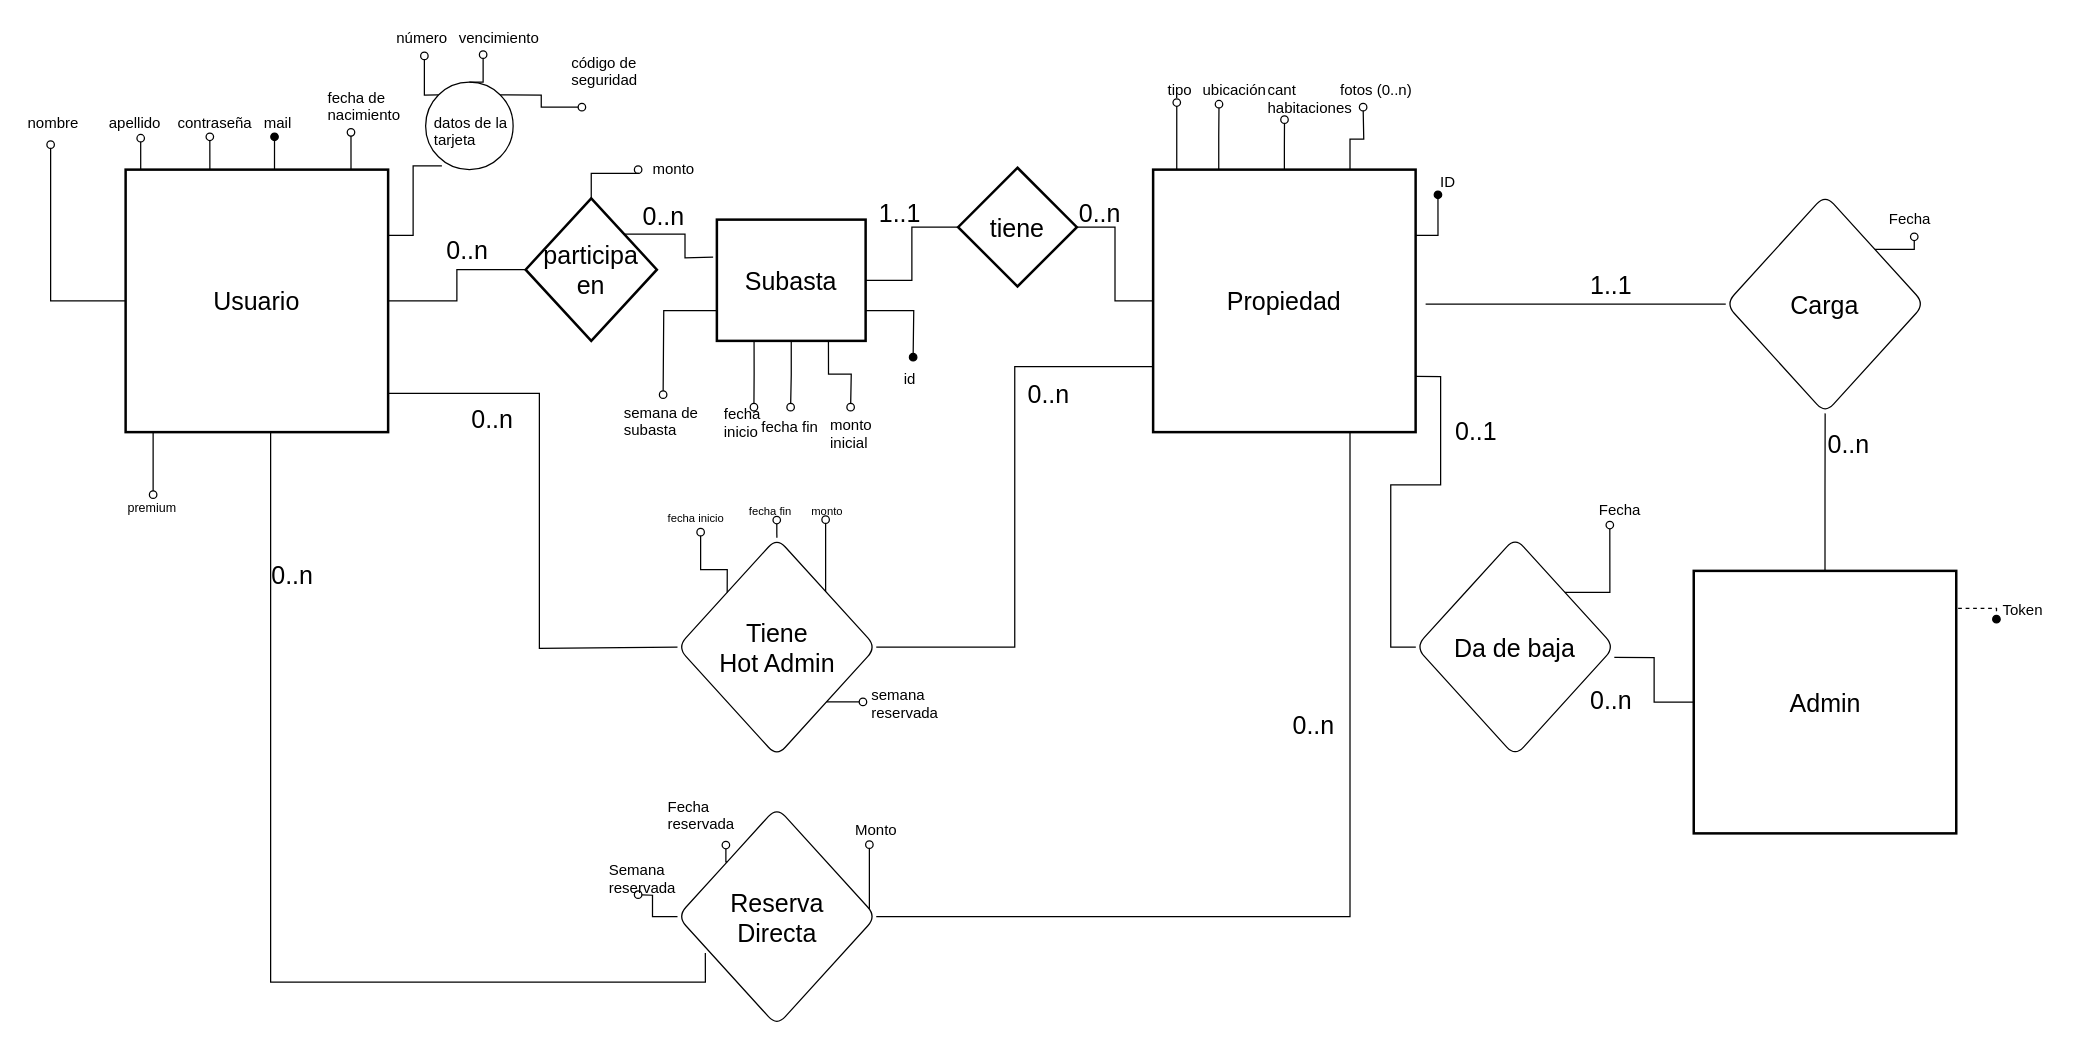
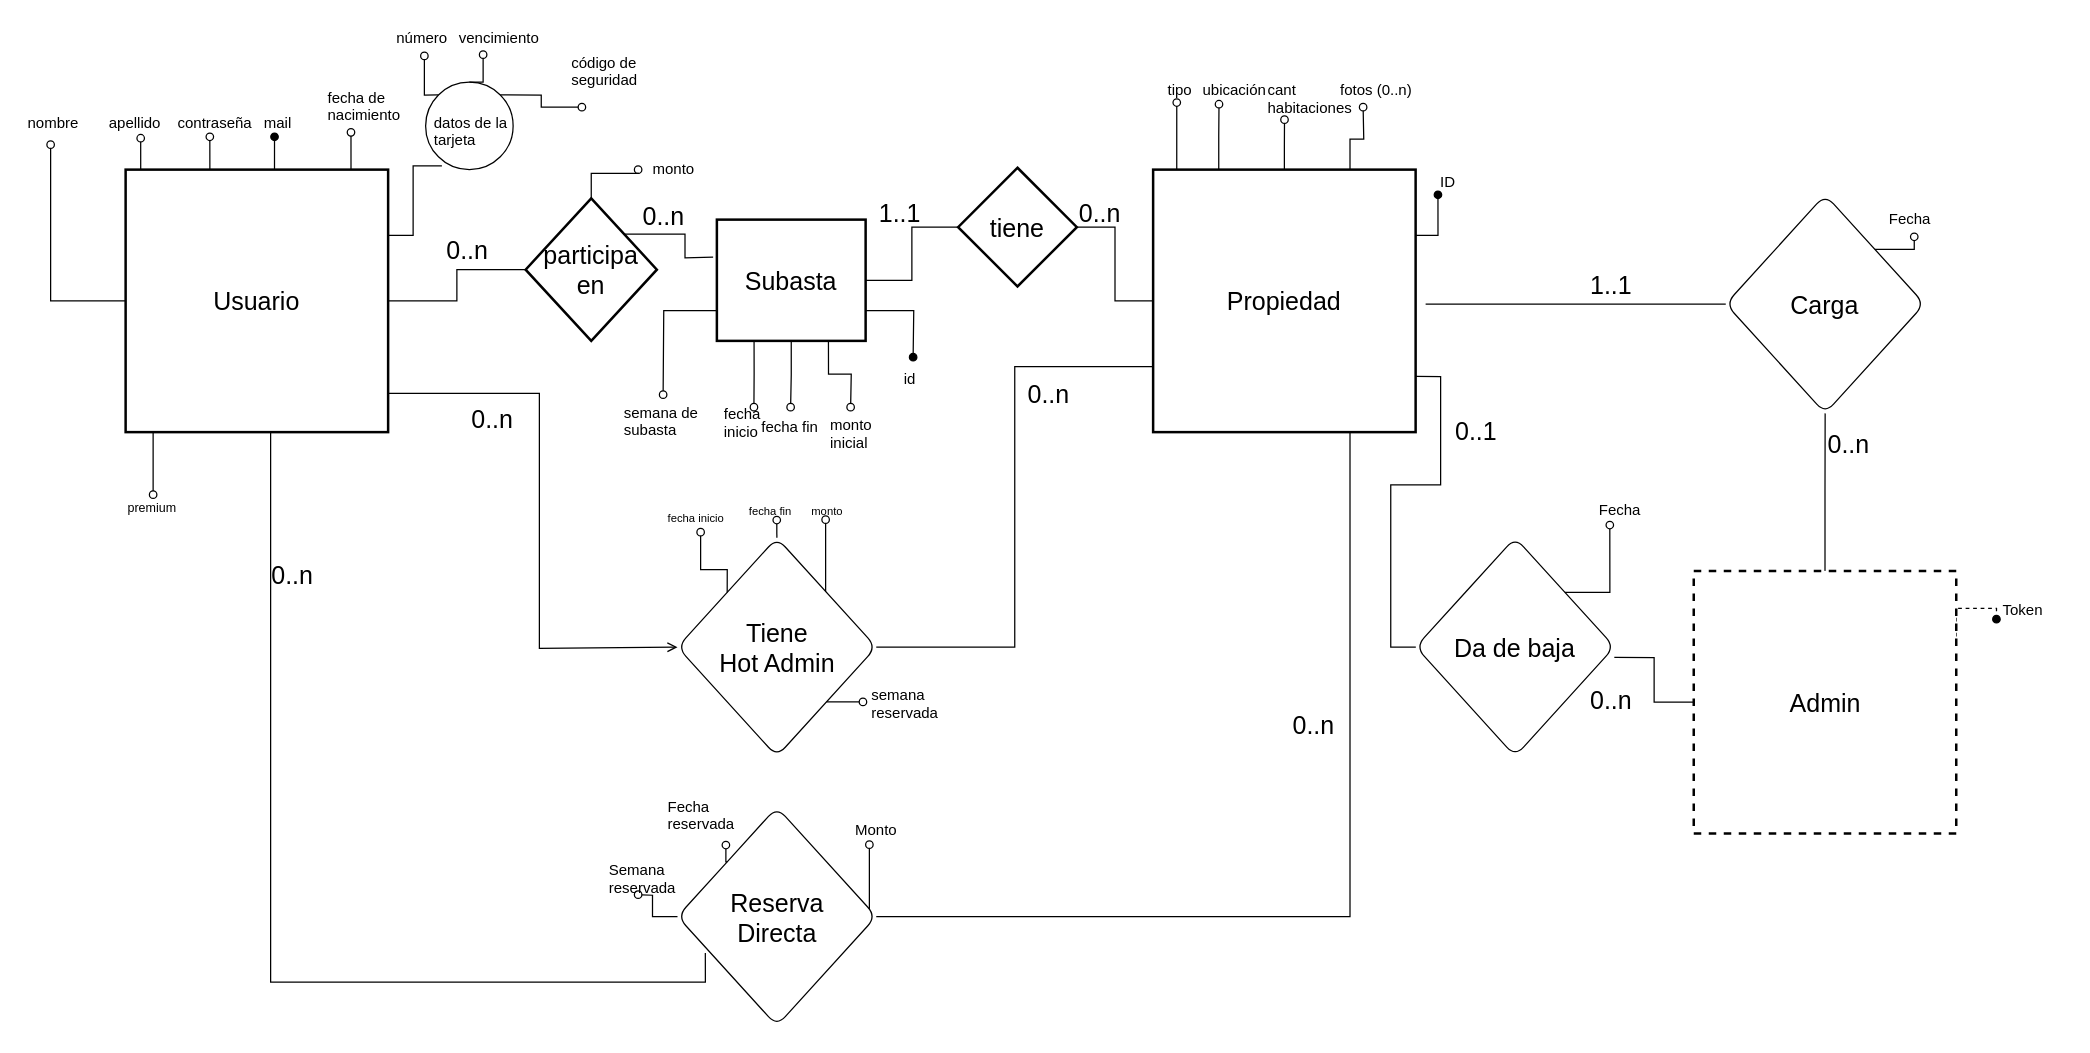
edge "Usuario" -- "Tiene Hot Admin": arrowhead none -> open
node "Admin": style solid -> dashed
